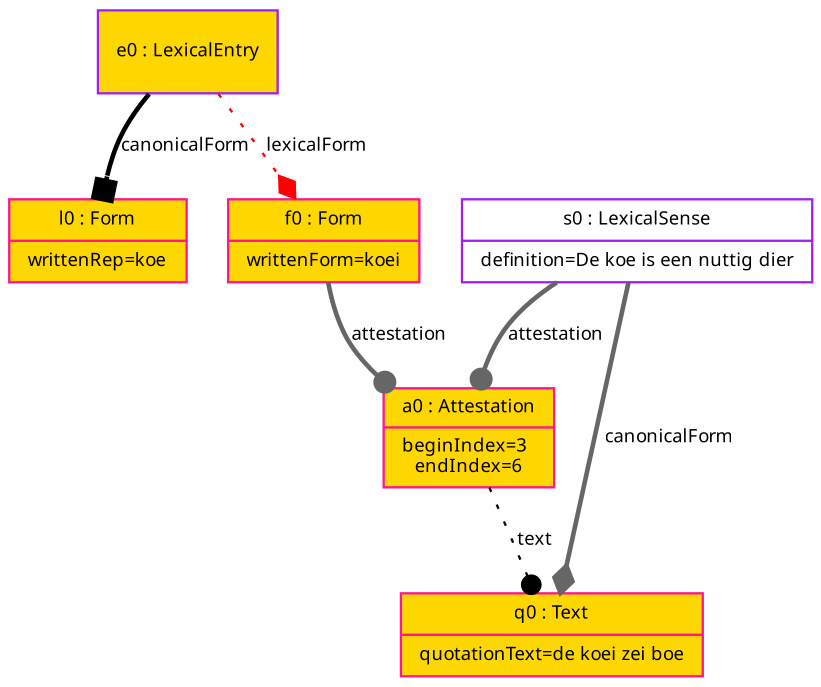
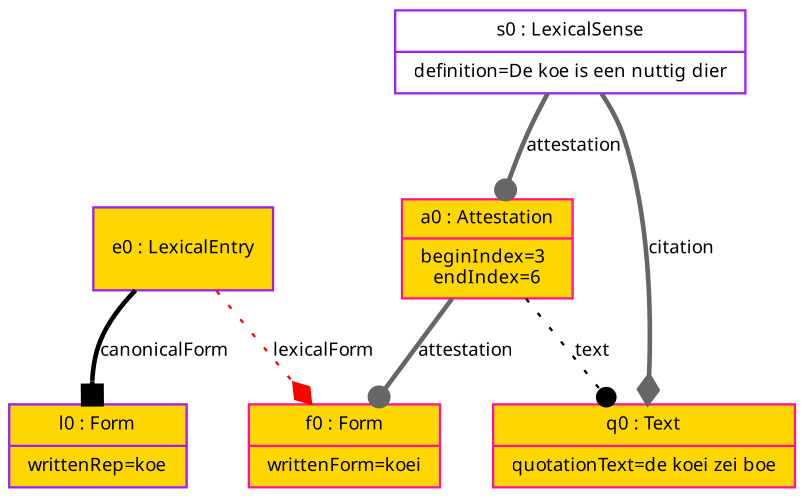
node "l0 : Form": color deeppink -> purple
edge "f0 : Form" -> "a0 : Attestation": reversed
edge "s0 : LexicalSense" -> "q0 : Text": label "canonicalForm" -> "citation"
